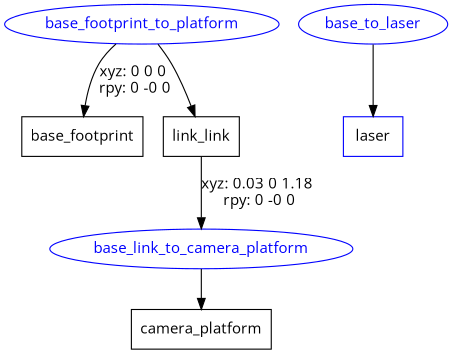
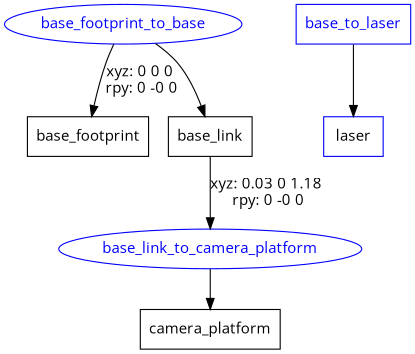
node "base_footprint_to_platform": label "base_footprint_to_platform" -> "base_footprint_to_base"
node "base_to_laser": shape ellipse -> box
node "link_link": label "link_link" -> "base_link"
